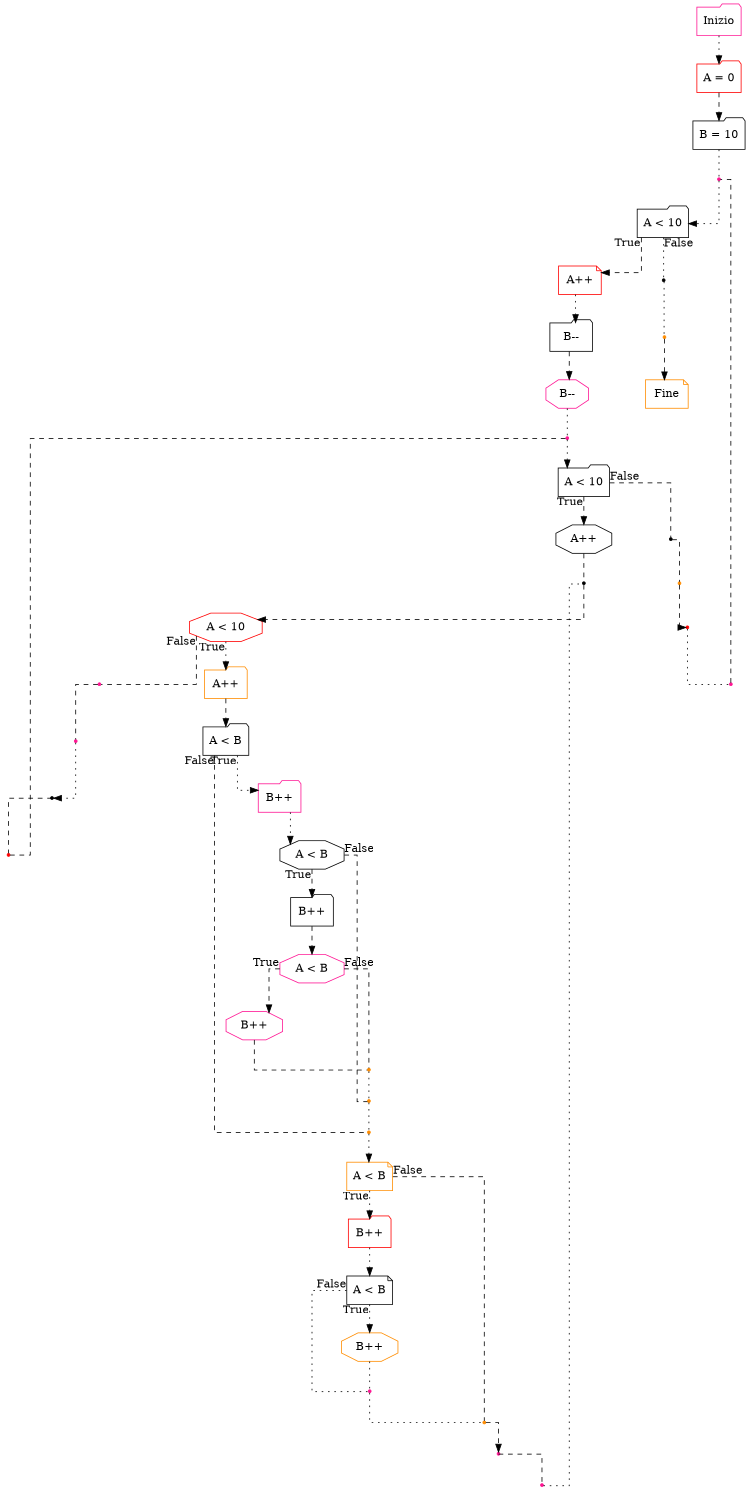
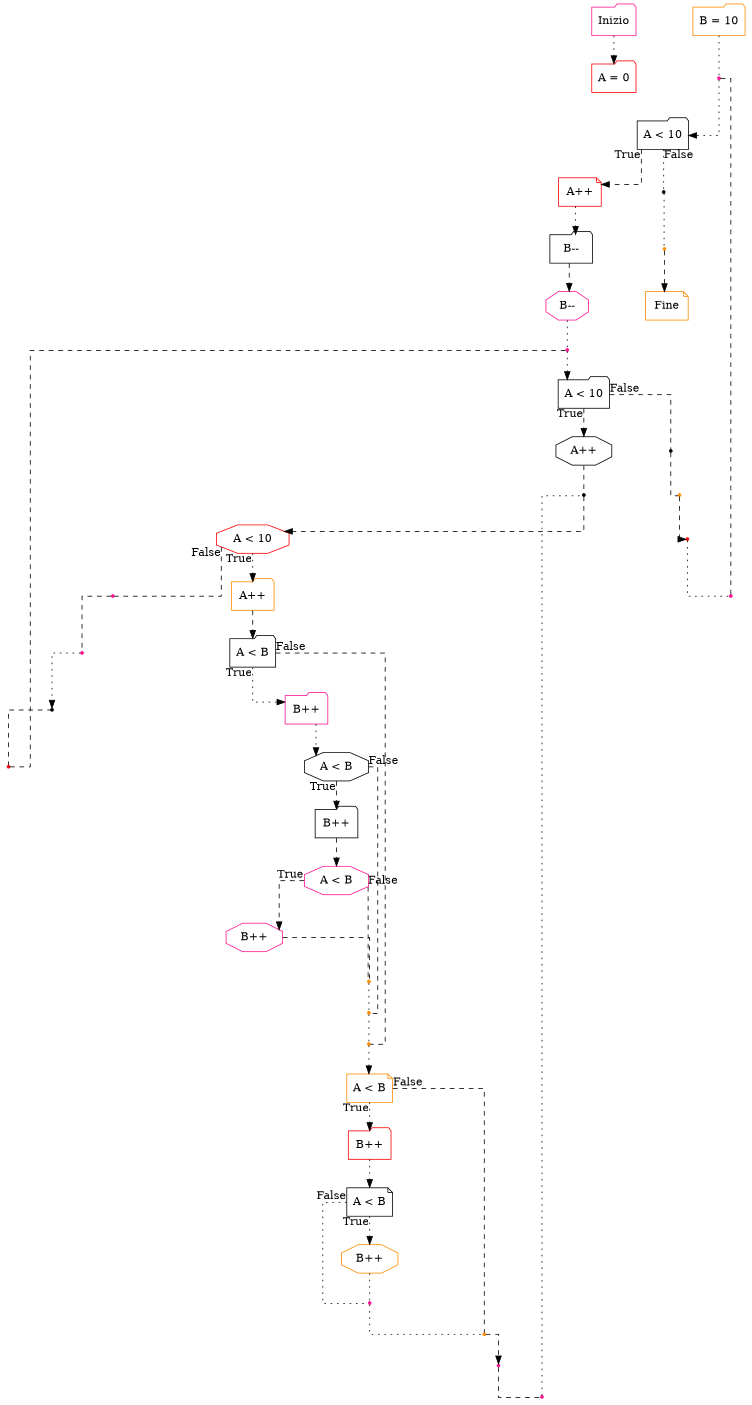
edge "A = 0" -> "B = 10": removed
node "B = 10": color black -> darkorange
